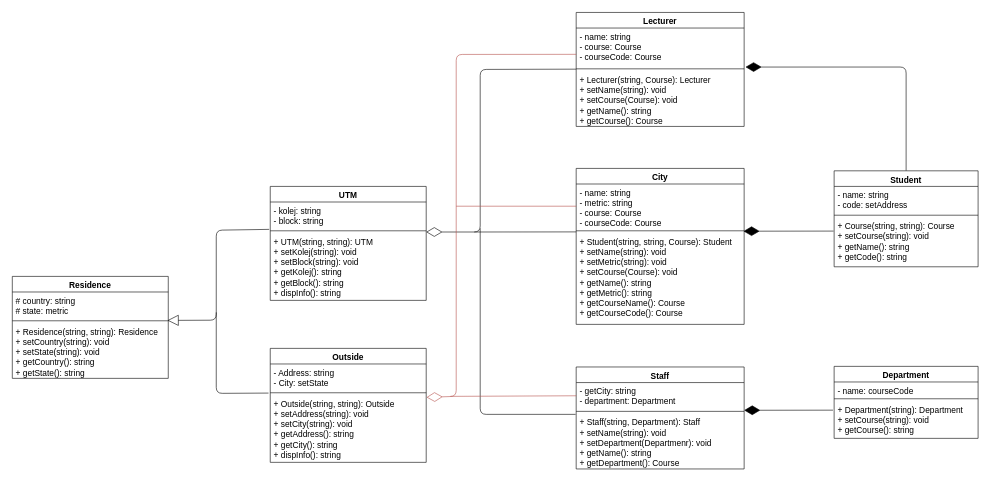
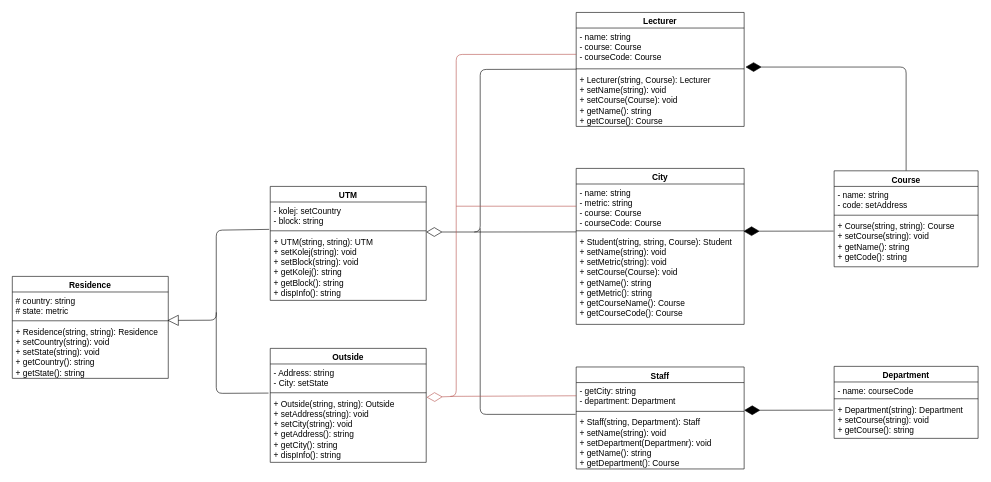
node "Student": label "Student" -> "Course"
node "- kolej: string - block: string": label "- kolej: string - block: string" -> "- kolej: setCountry - block: string"
